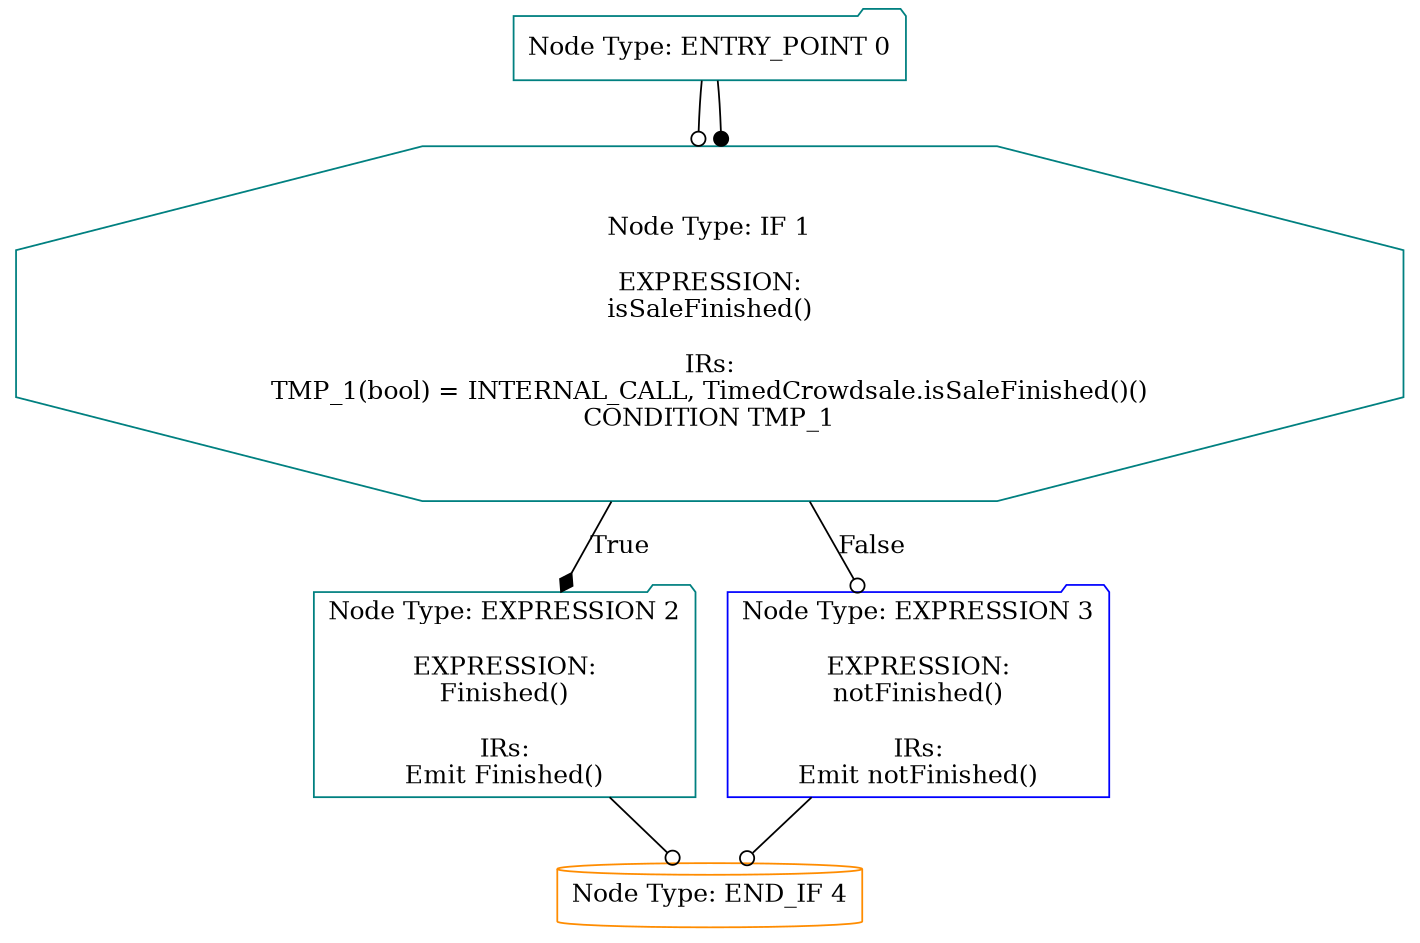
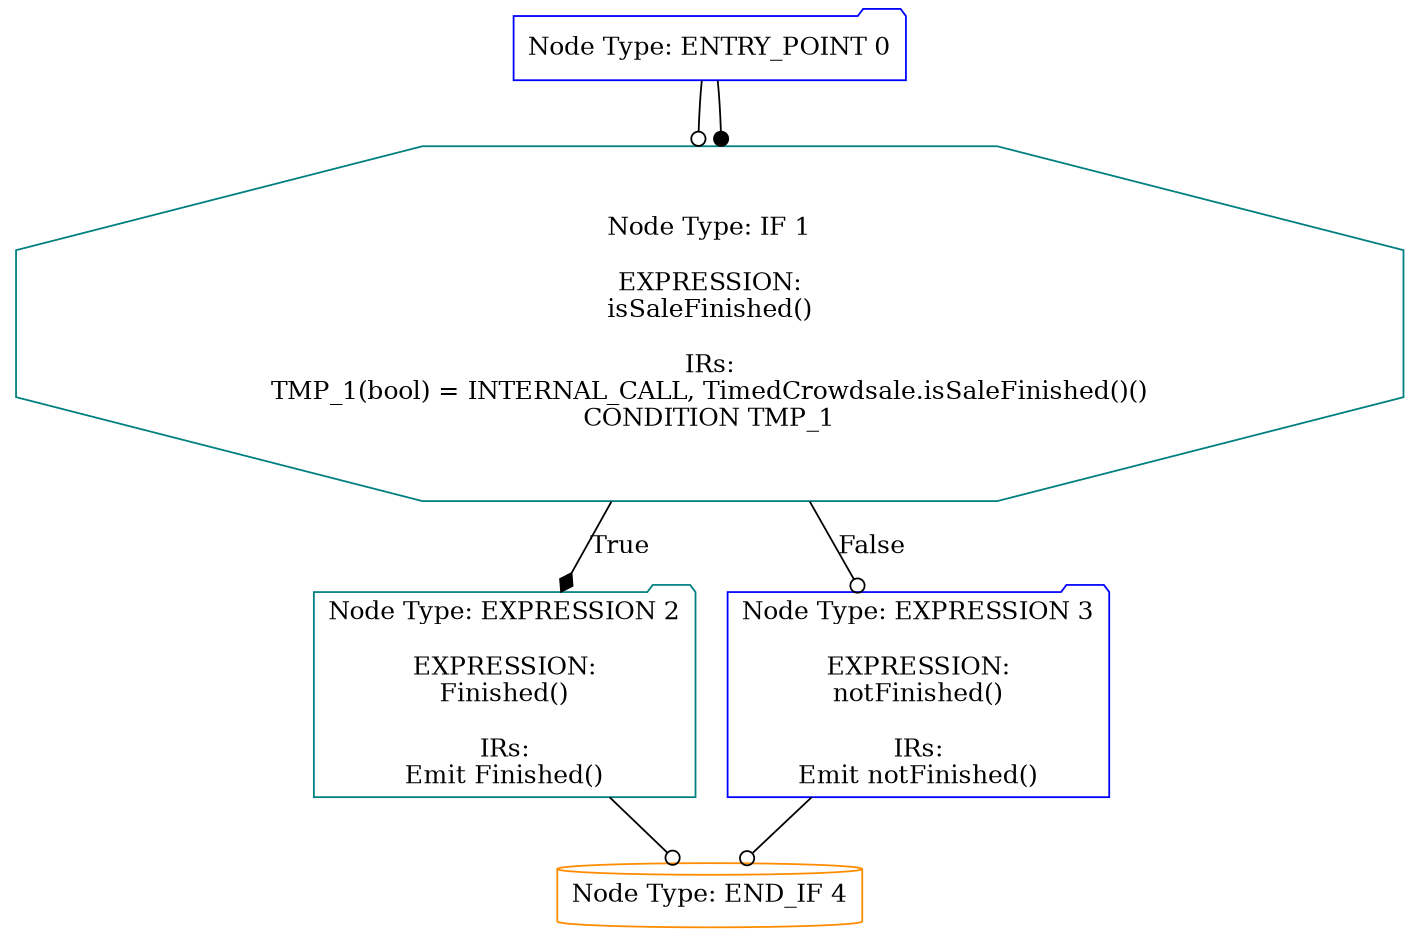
node "Node Type: ENTRY_POINT 0": color teal -> blue
